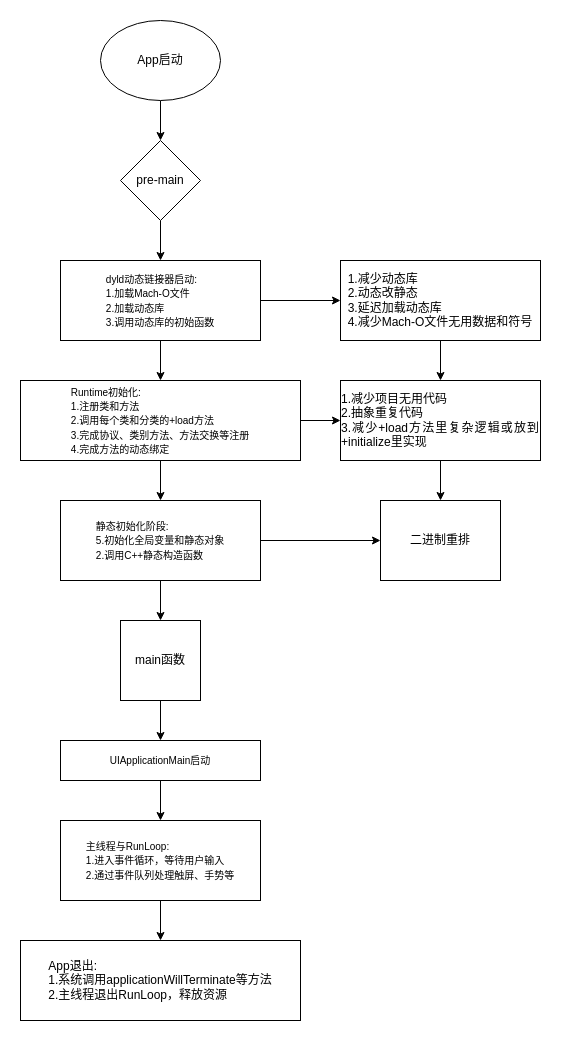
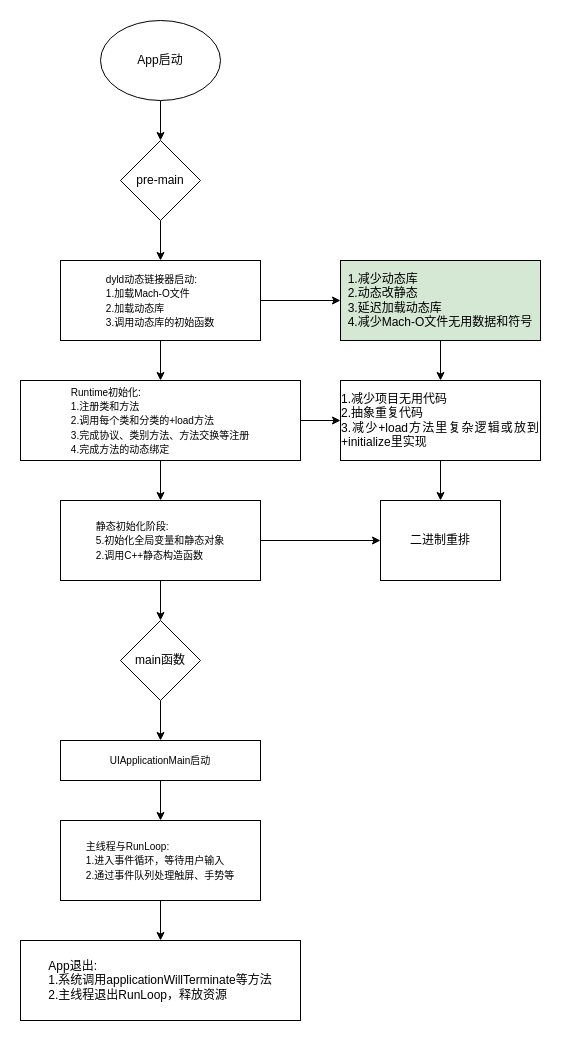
node "1.减少动态库 2.动态改静态 3.延迟加载动态库 4.减少Mach-O文件无用数据和符号": fillcolor #ffffff -> #d5e8d4
node "main函数": shape rectangle -> diamond
